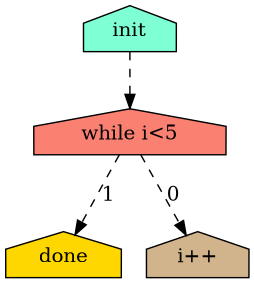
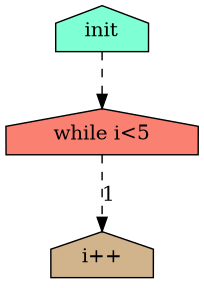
edge "while i<5" -> "i++": label "0" -> "1"
node "done": removed
